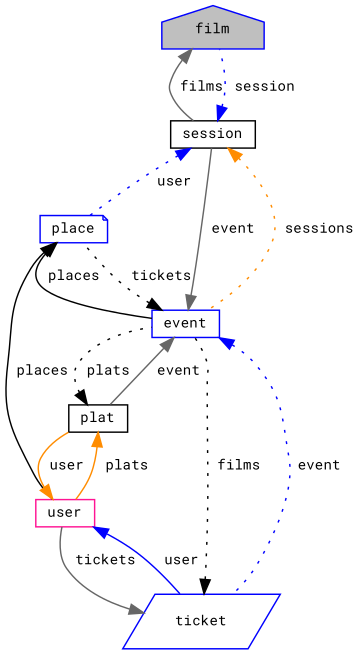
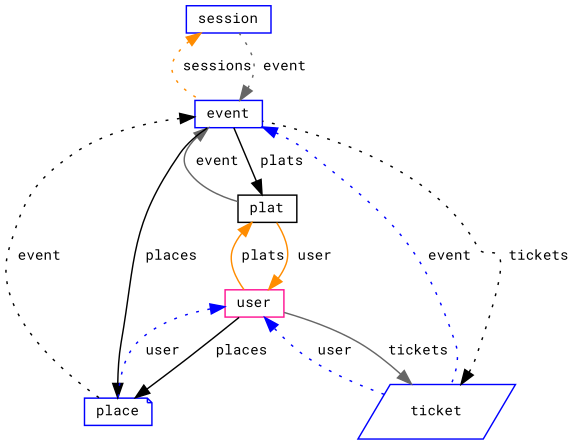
node "film": removed
node "session": color black -> blue
edge "place" -> "session": now "place" -> "user"
edge "session" -> "event": style solid -> dotted
edge "place" -> "event": label " tickets" -> " event"
edge "event" -> "plat": style dotted -> solid
edge "event" -> "ticket": label " films" -> " tickets"
edge "ticket" -> "user": style solid -> dotted
